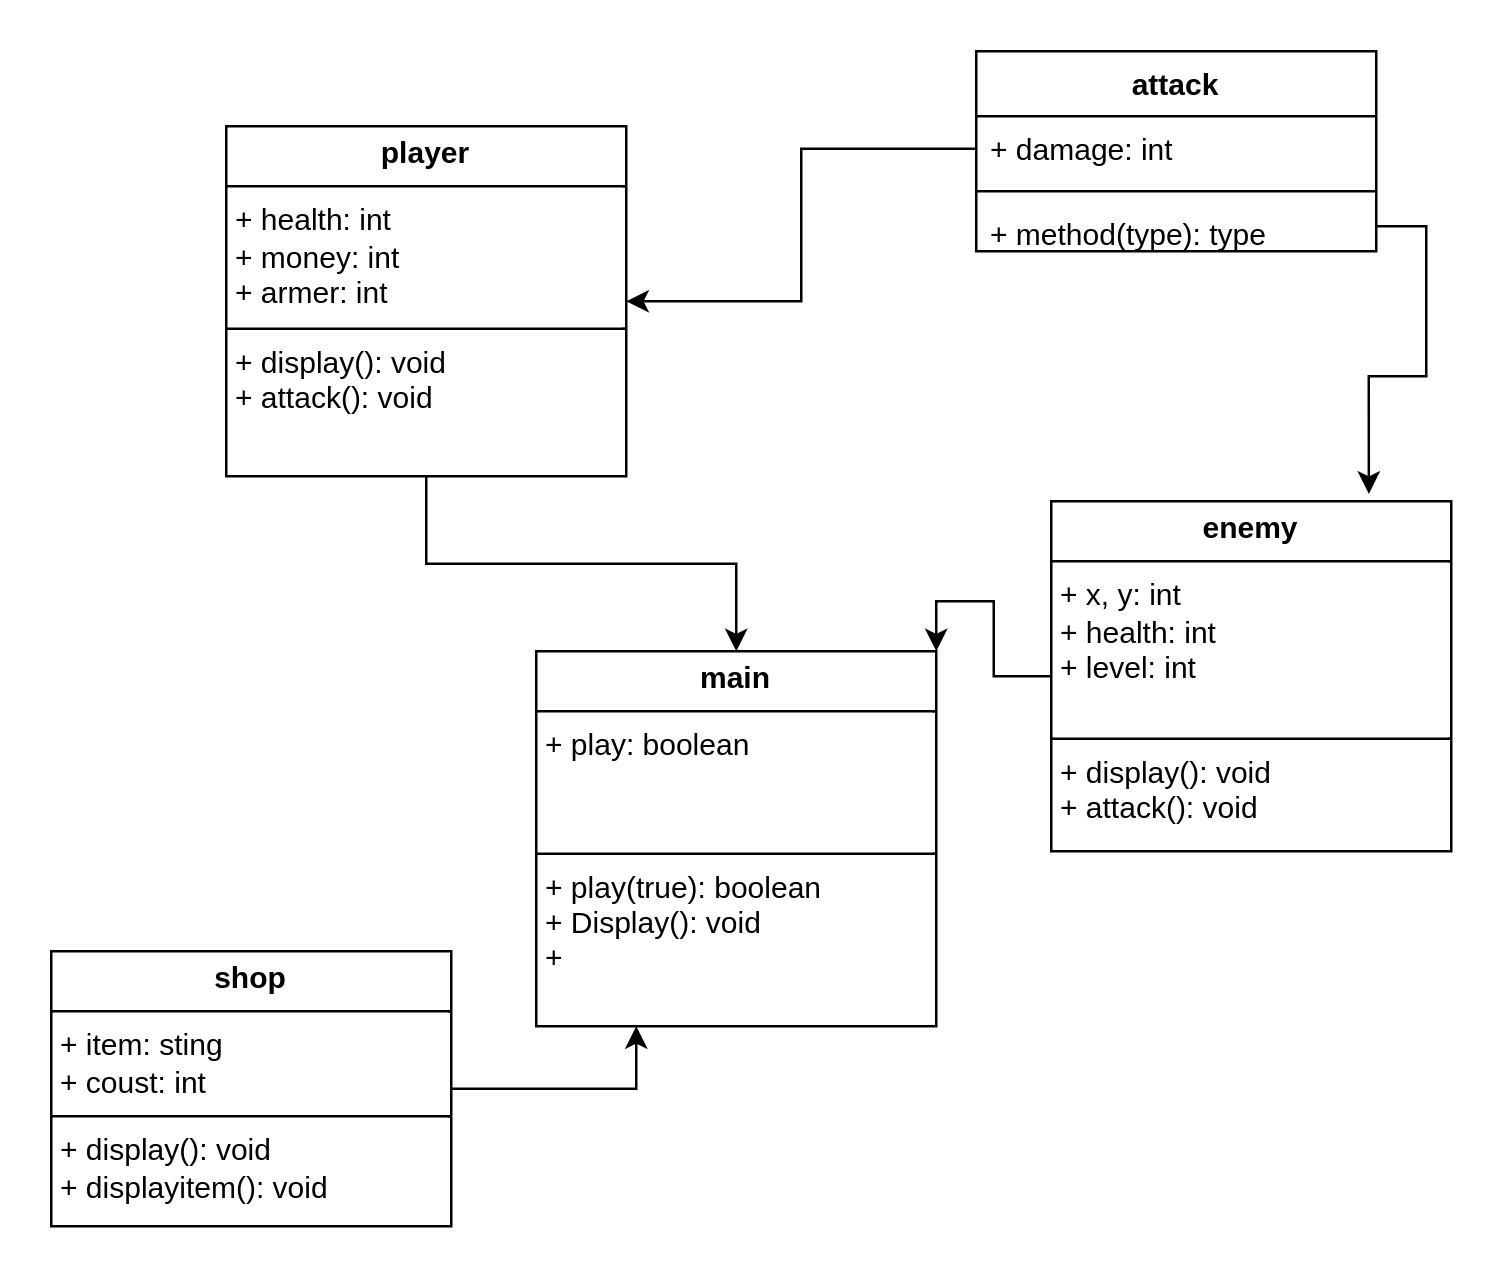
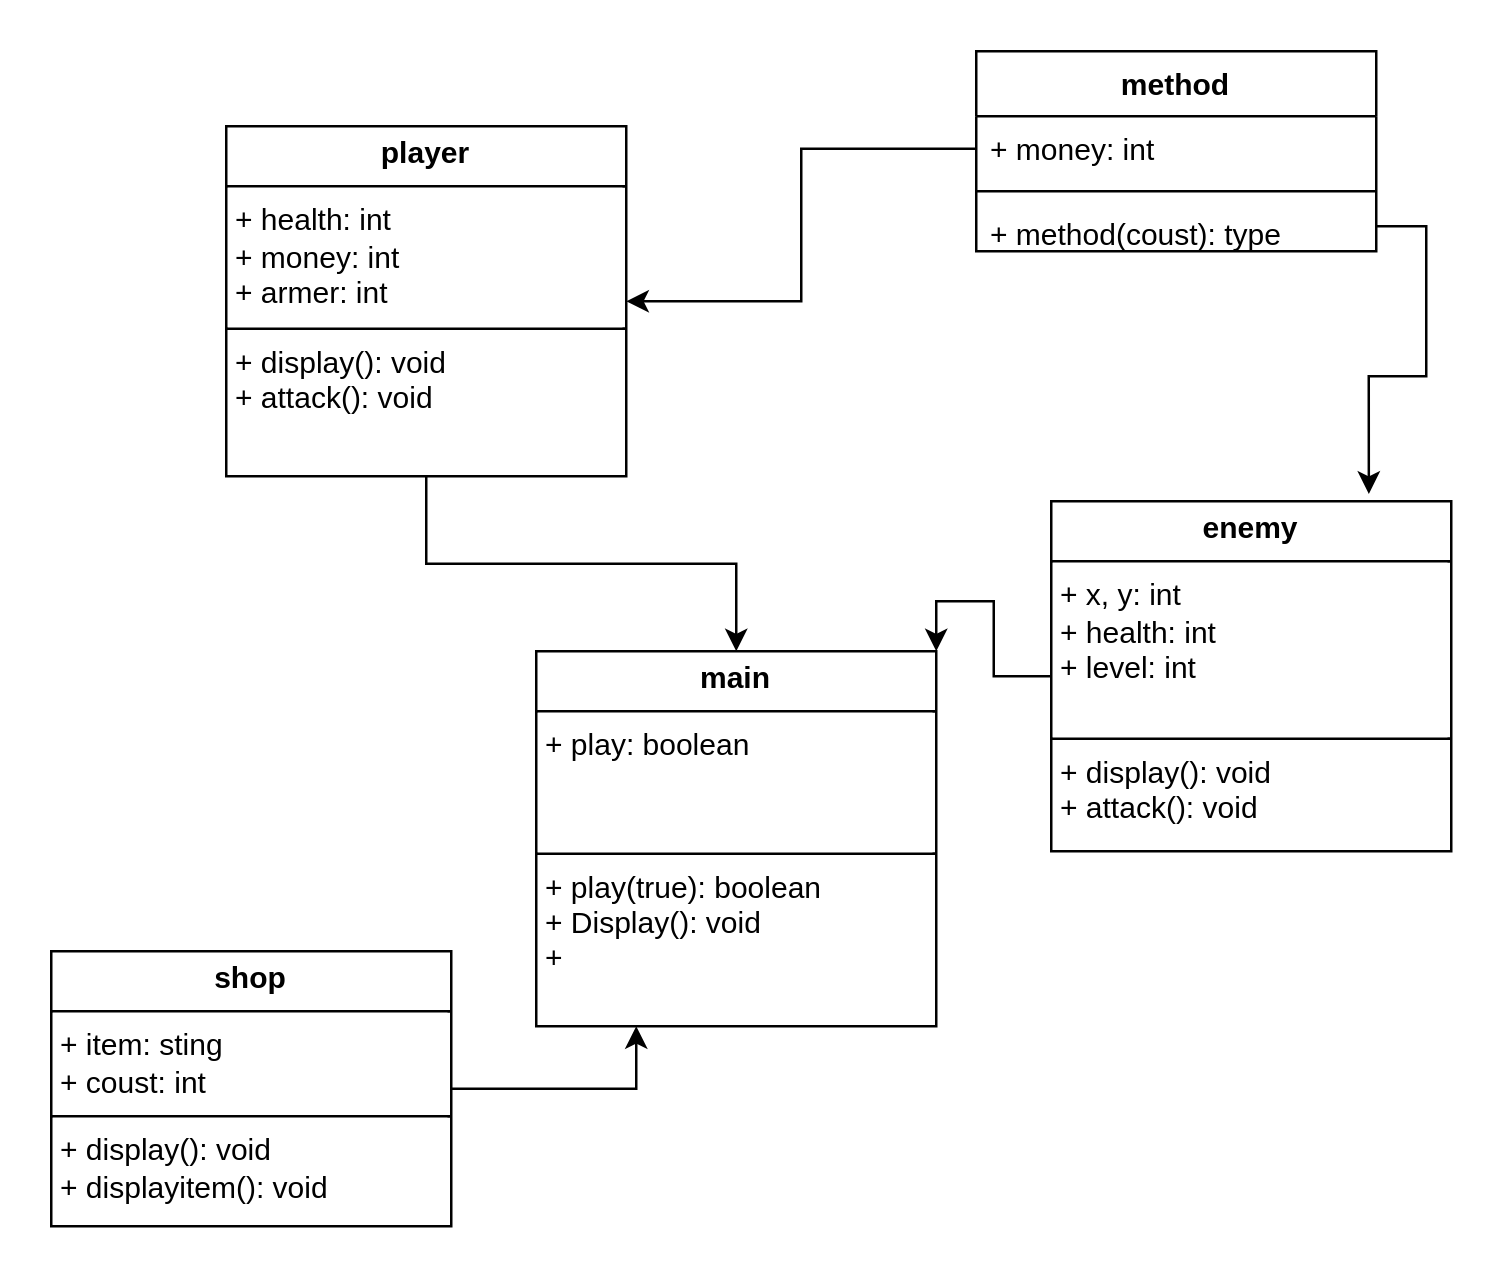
node "attack": label "attack" -> "method"
node "+ damage: int": label "+ damage: int" -> "+ money: int"
node "+ method(type): type": label "+ method(type): type" -> "+ method(coust): type"
